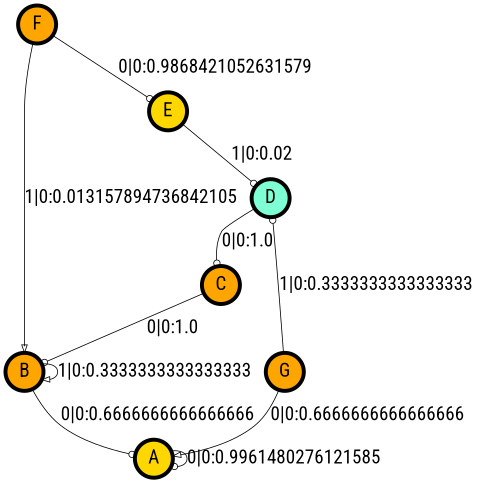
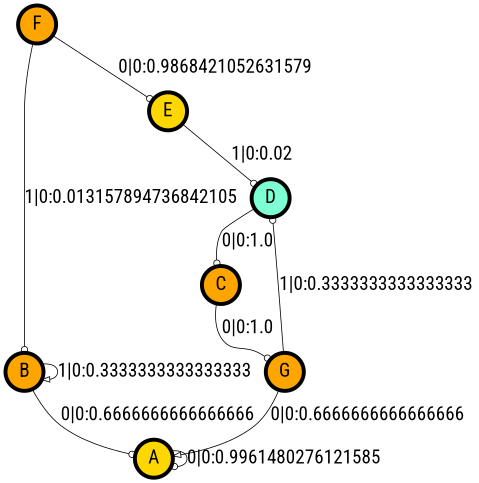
edge "F" -> "B": arrowhead onormal -> odot
edge "C" -> "B": now "C" -> "G"
